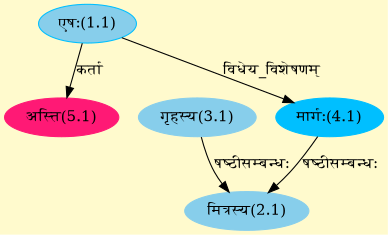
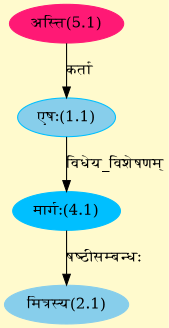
edge "एषः(1.1)" -> "अस्ति(5.1)": reversed
node "गृहस्य(3.1)": removed
